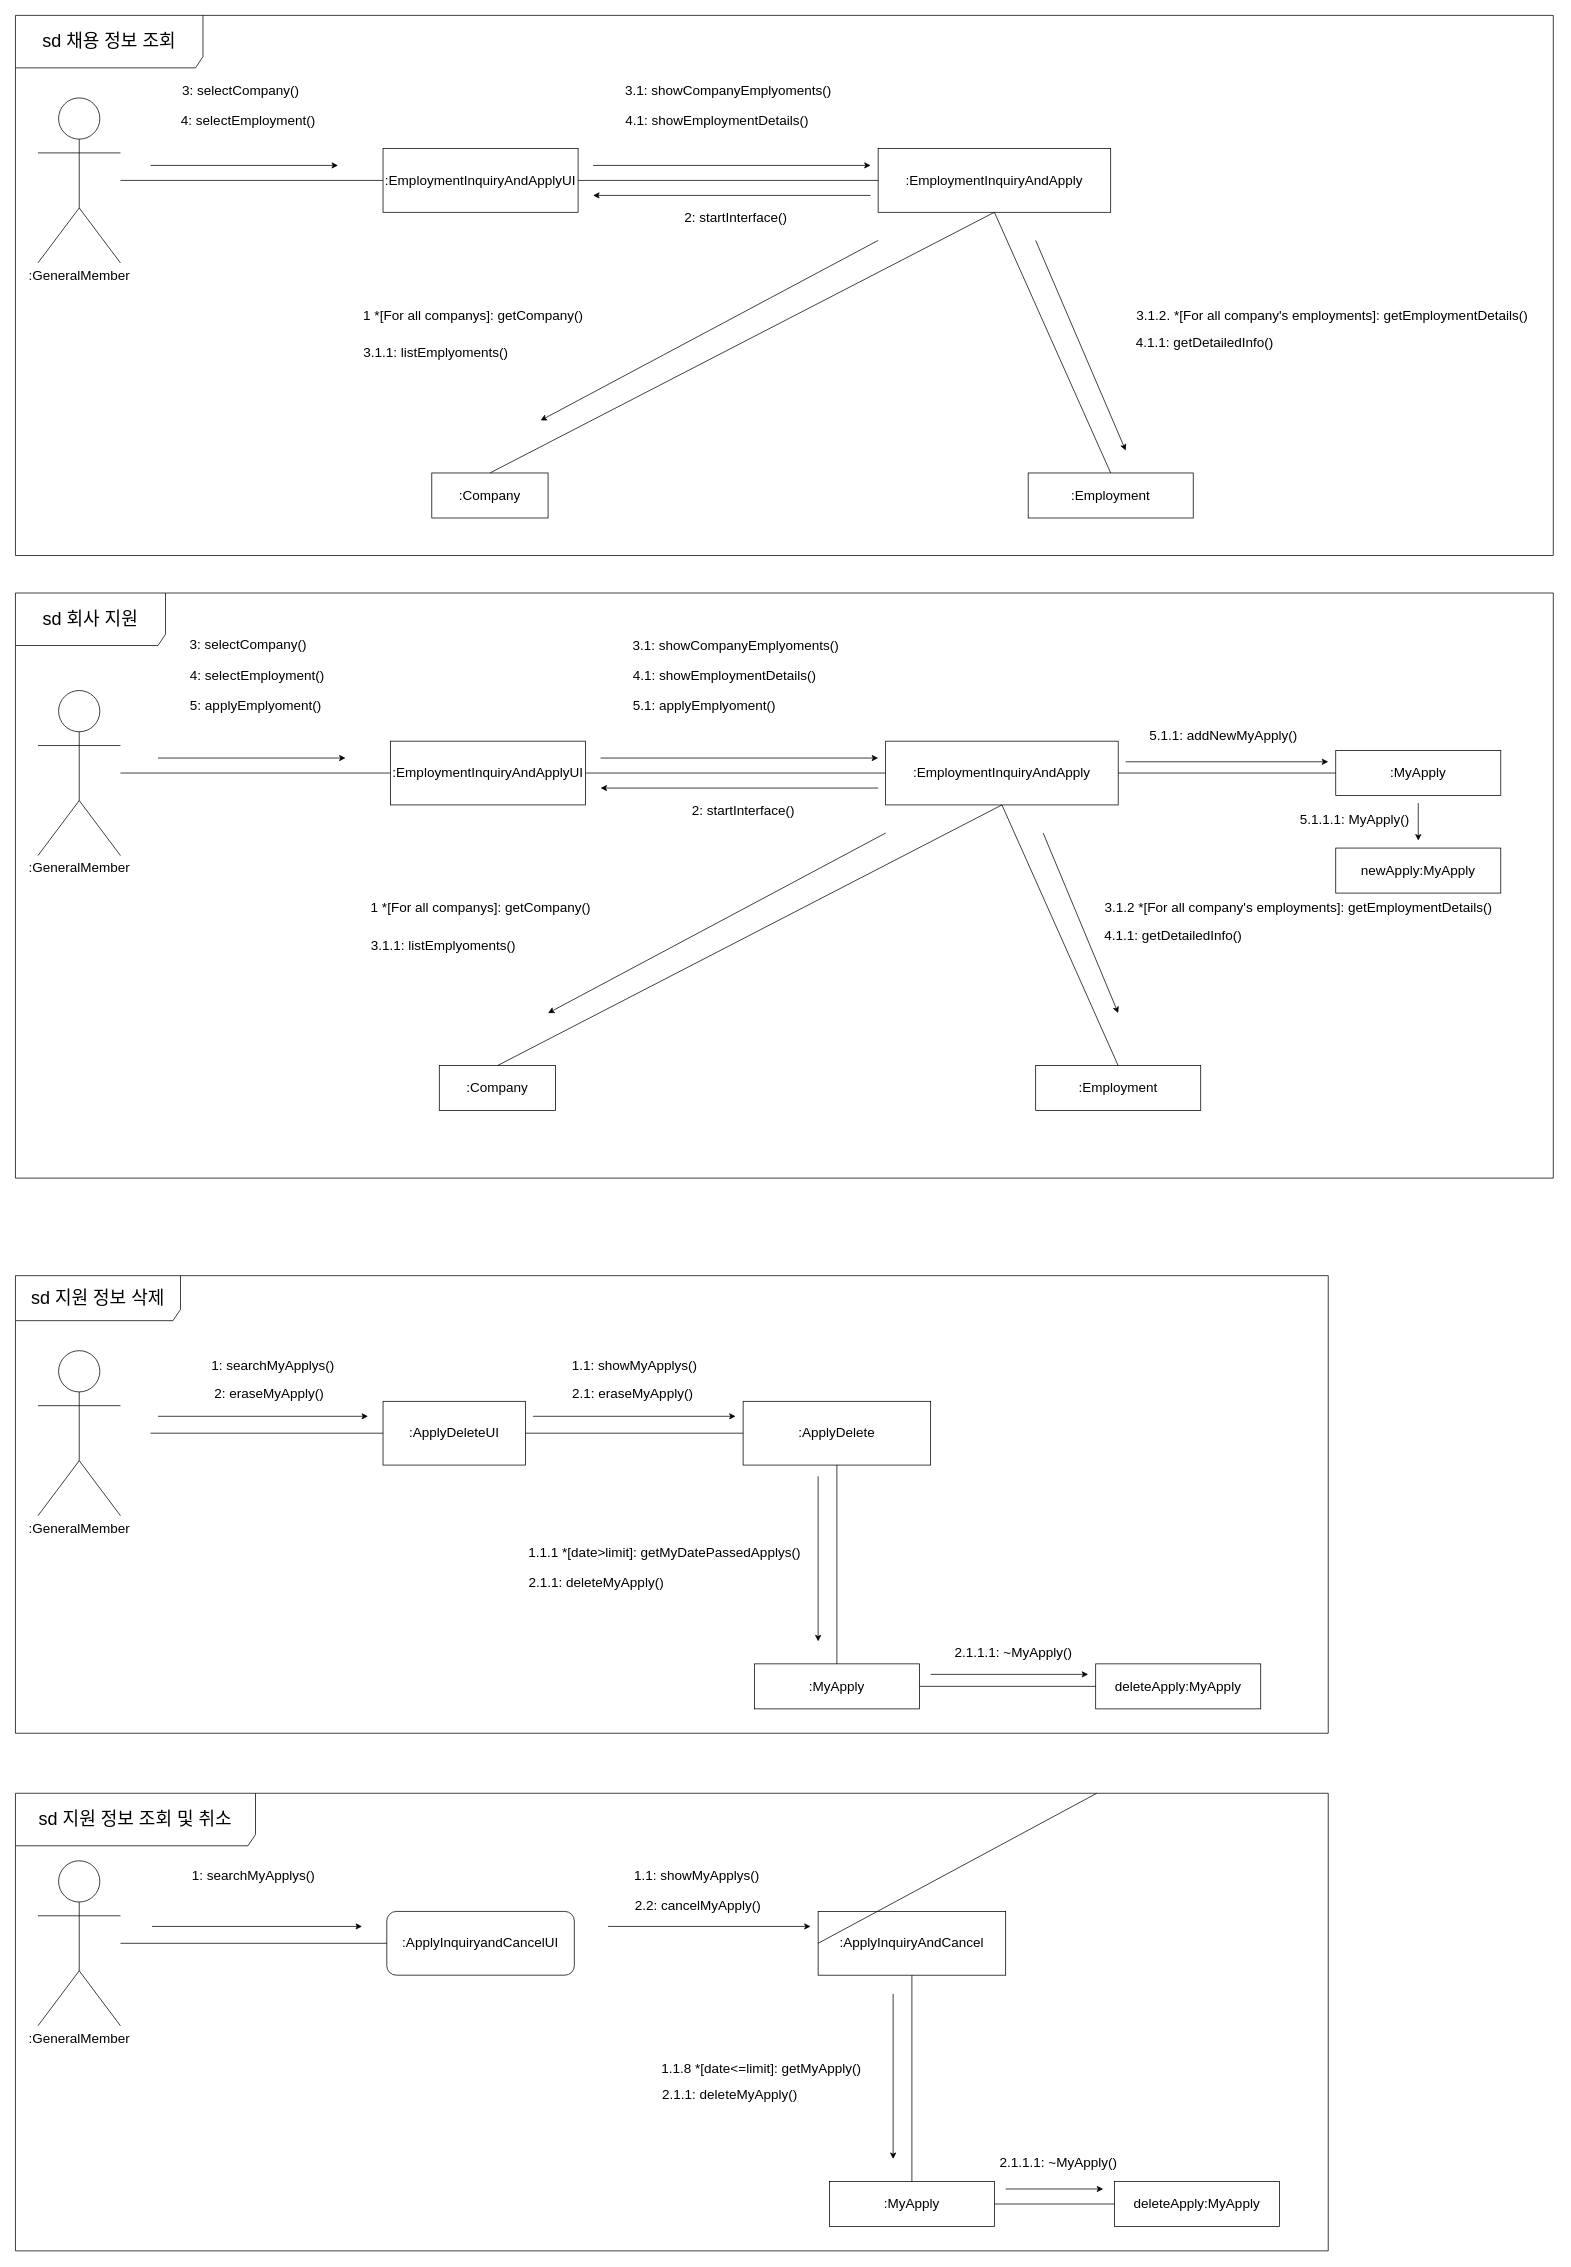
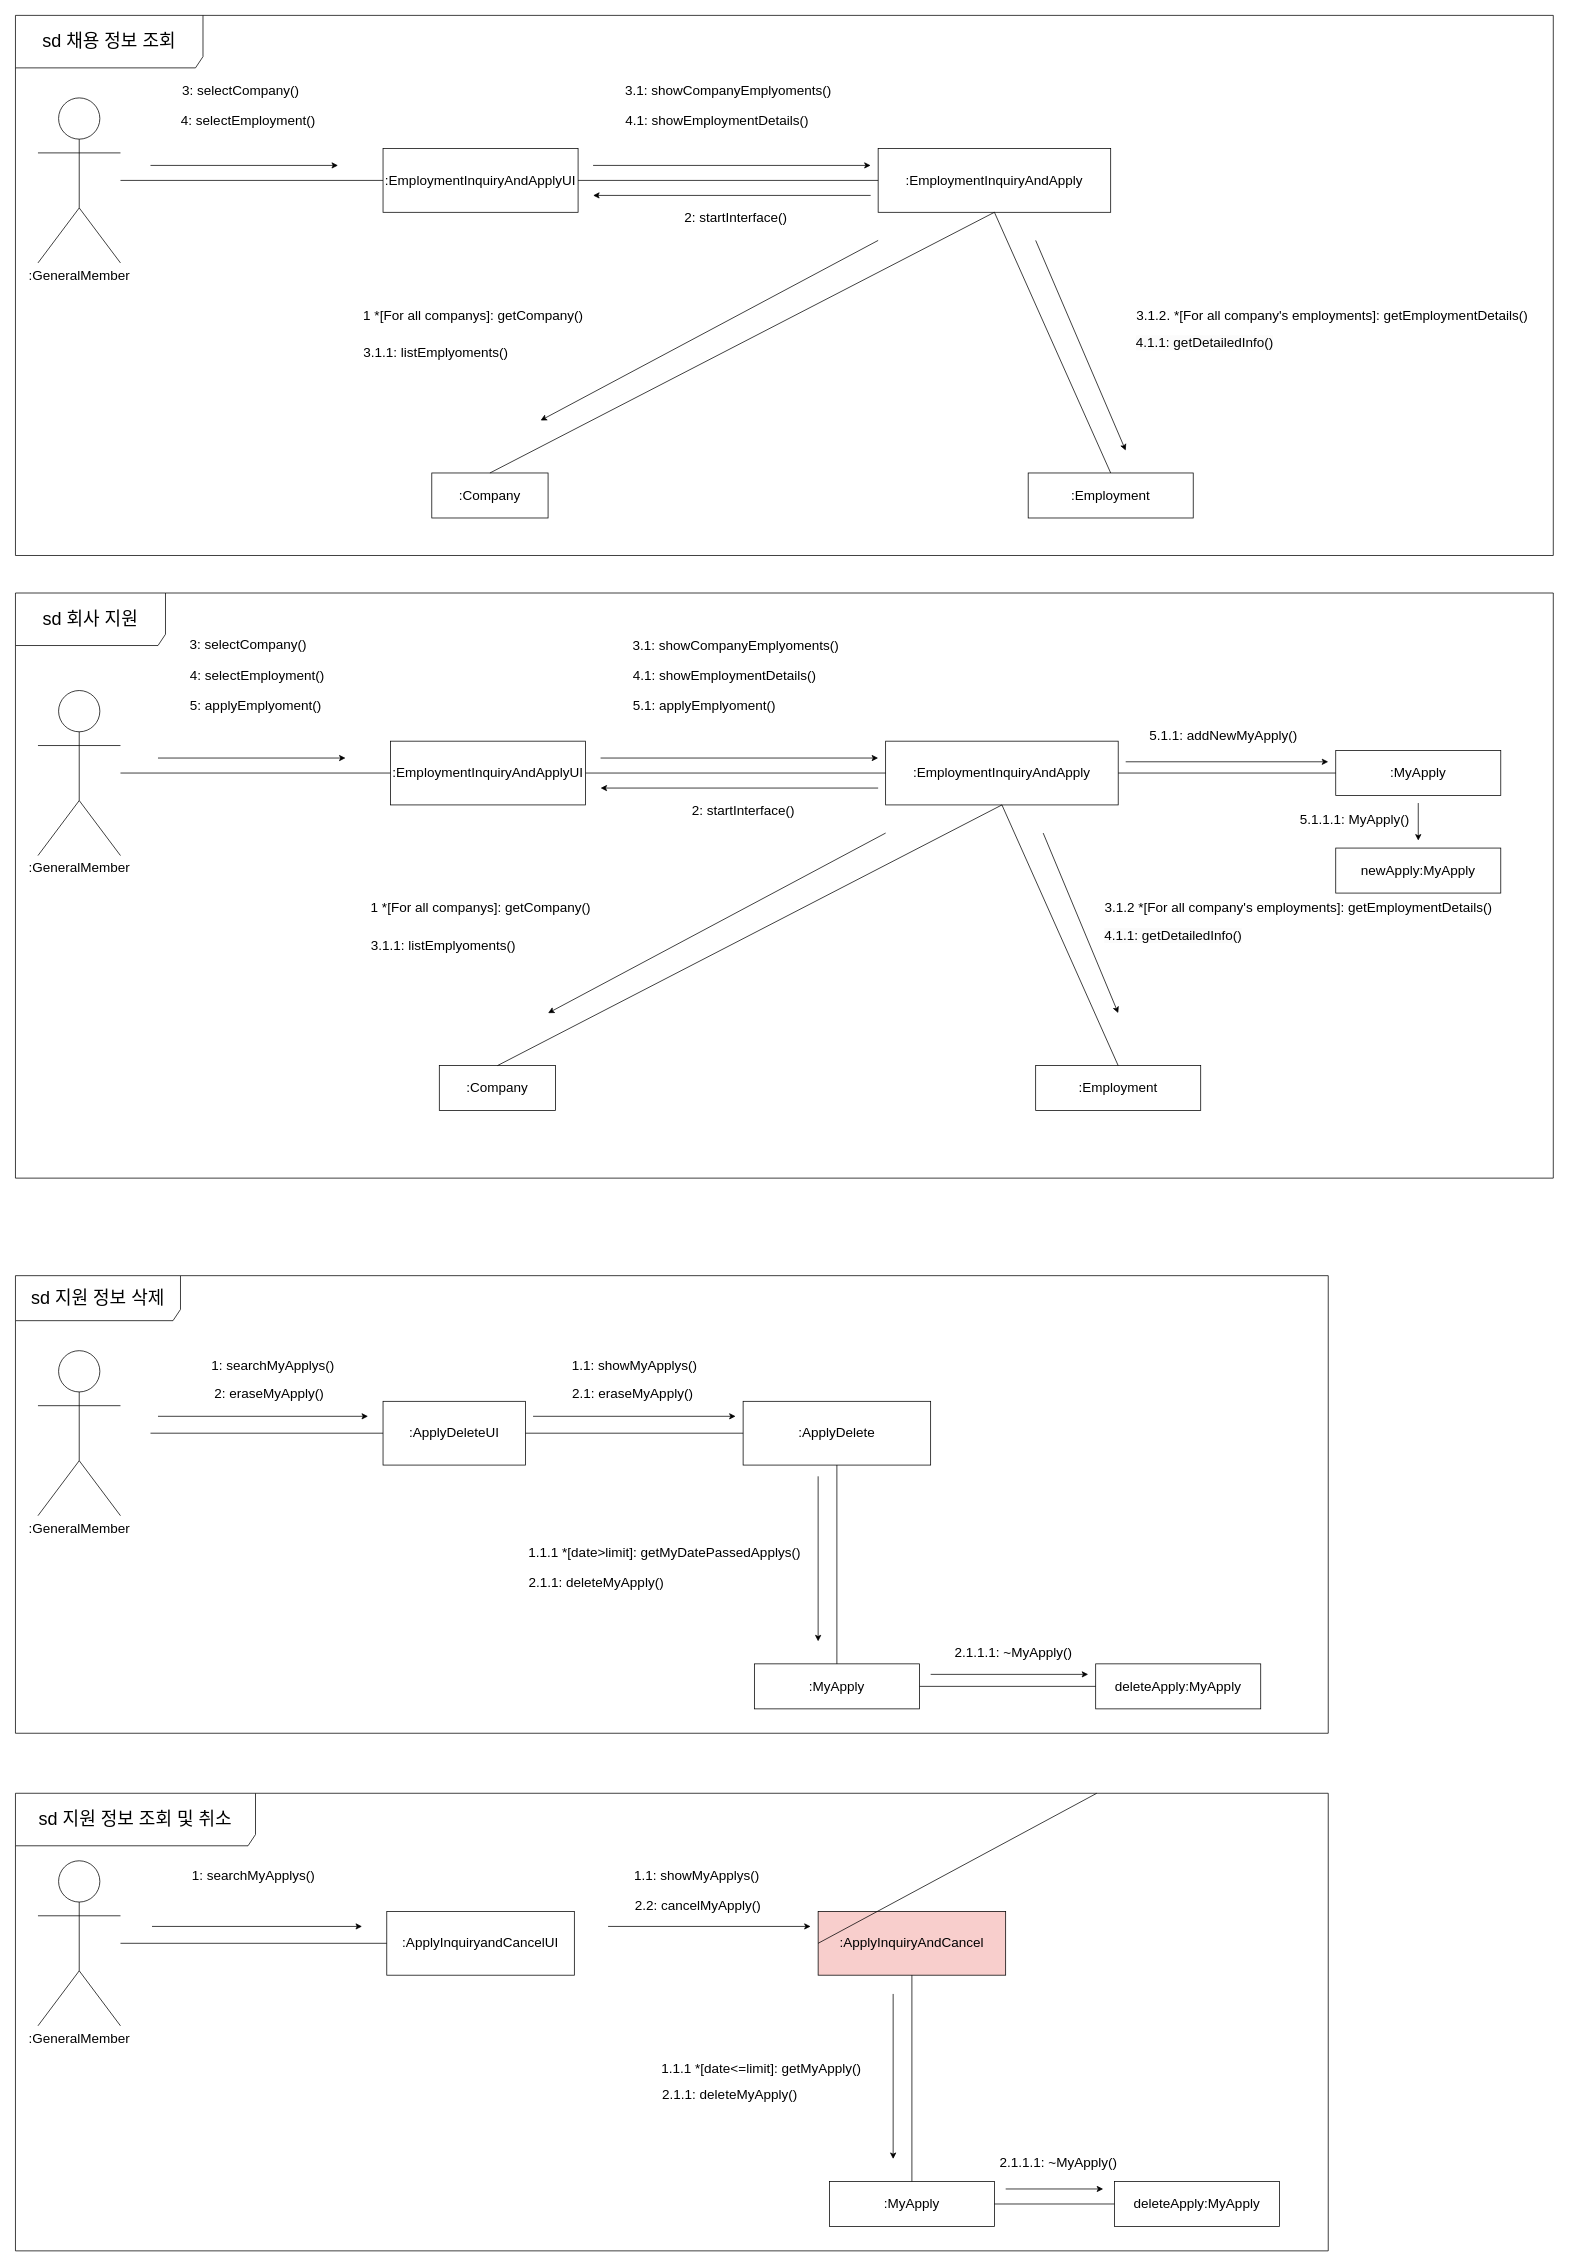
node ":ApplyInquiryandCancelUI": shape rounded rectangle -> rectangle
node ":ApplyInquiryAndCancel": fillcolor #ffffff -> #f8cecc
node "1.1.8 *[date<=limit]: getMyApply()": label "1.1.8 *[date<=limit]: getMyApply()" -> "1.1.1 *[date<=limit]: getMyApply()"
